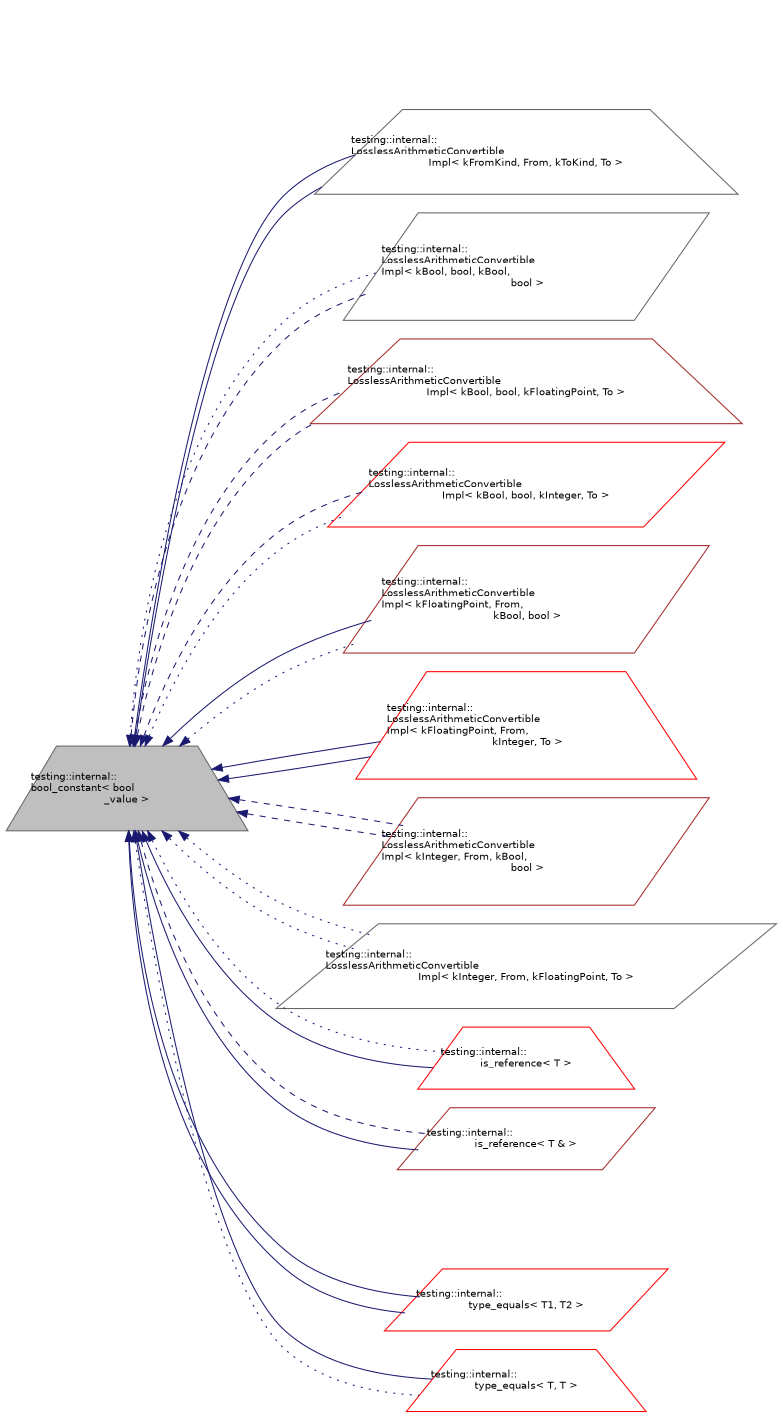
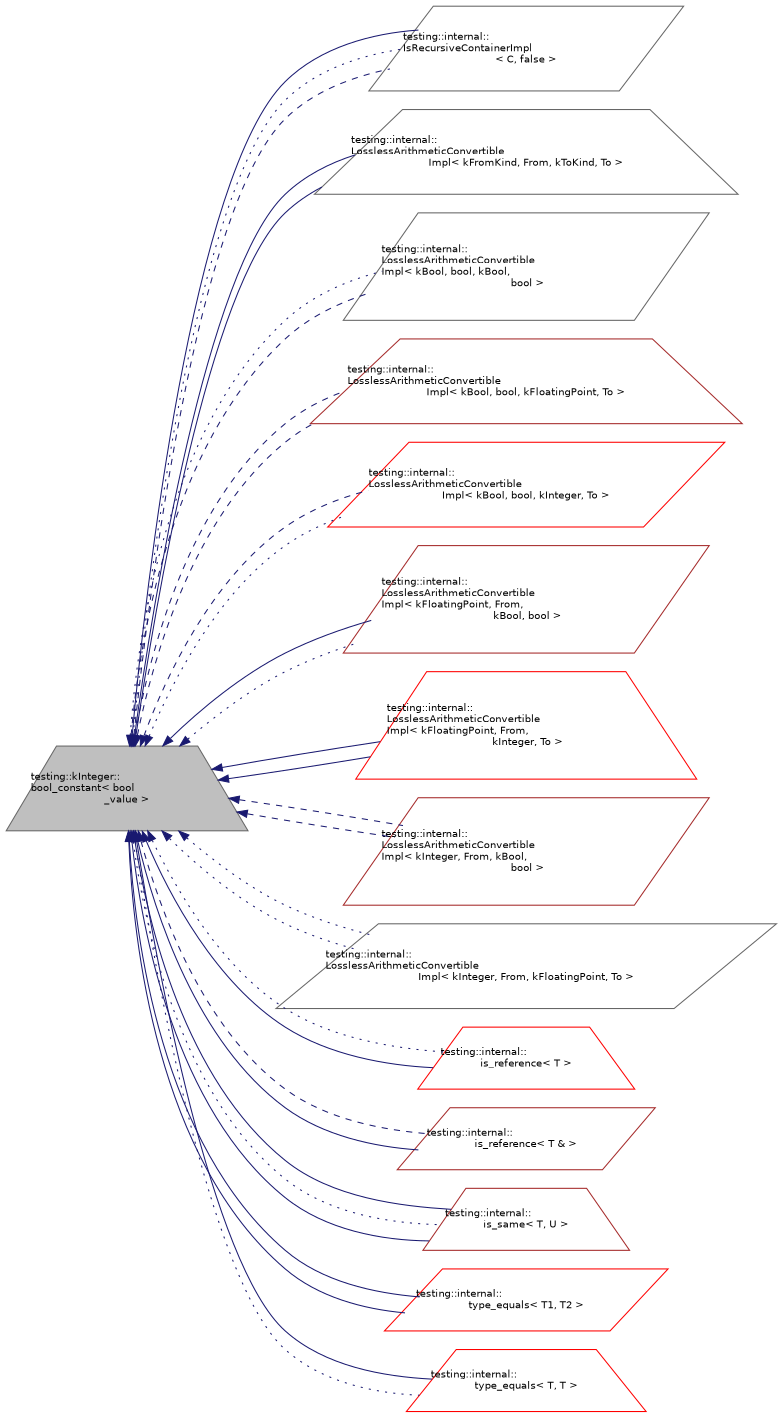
node "testing::internal:: IsRecursiveContainerImpl < C, false >": added
node "testing::internal:: bool_constant< bool _value >": label "testing::internal:: bool_constant< bool _value >" -> "testing::kInteger:: bool_constant< bool _value >"
node "testing::internal:: is_same< T, U >": added
